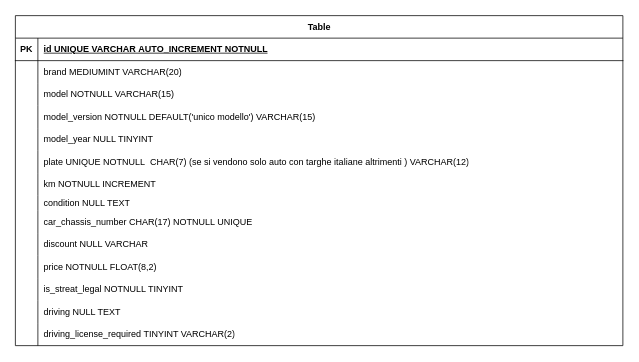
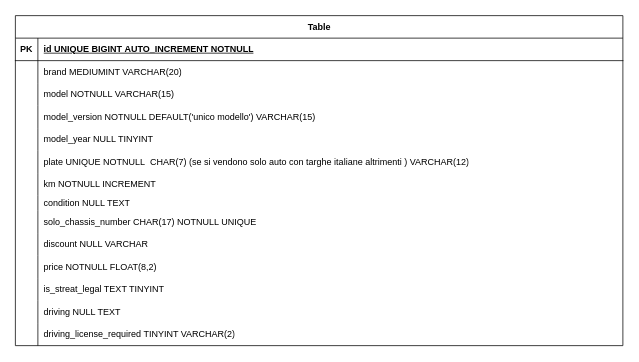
node "id UNIQUE VARCHAR AUTO_INCREMENT NOTNULL": label "id UNIQUE VARCHAR AUTO_INCREMENT NOTNULL" -> "id UNIQUE BIGINT AUTO_INCREMENT NOTNULL"
node "car_chassis_number CHAR(17) NOTNULL UNIQUE": label "car_chassis_number CHAR(17) NOTNULL UNIQUE" -> "solo_chassis_number CHAR(17) NOTNULL UNIQUE"
node "is_streat_legal NOTNULL TINYINT": label "is_streat_legal NOTNULL TINYINT" -> "is_streat_legal TEXT TINYINT"
